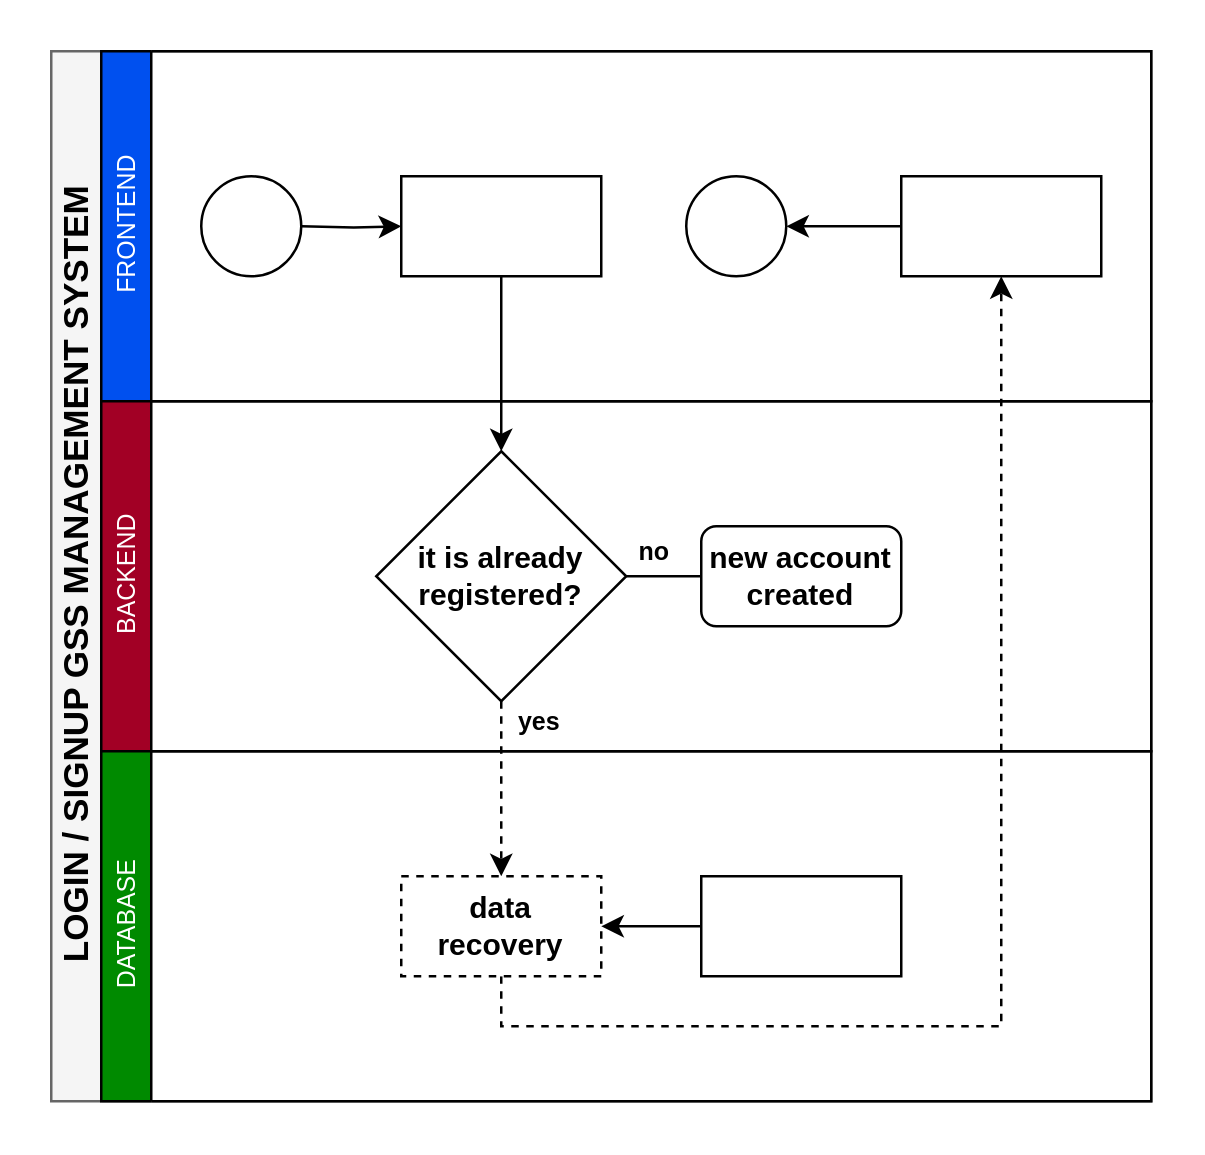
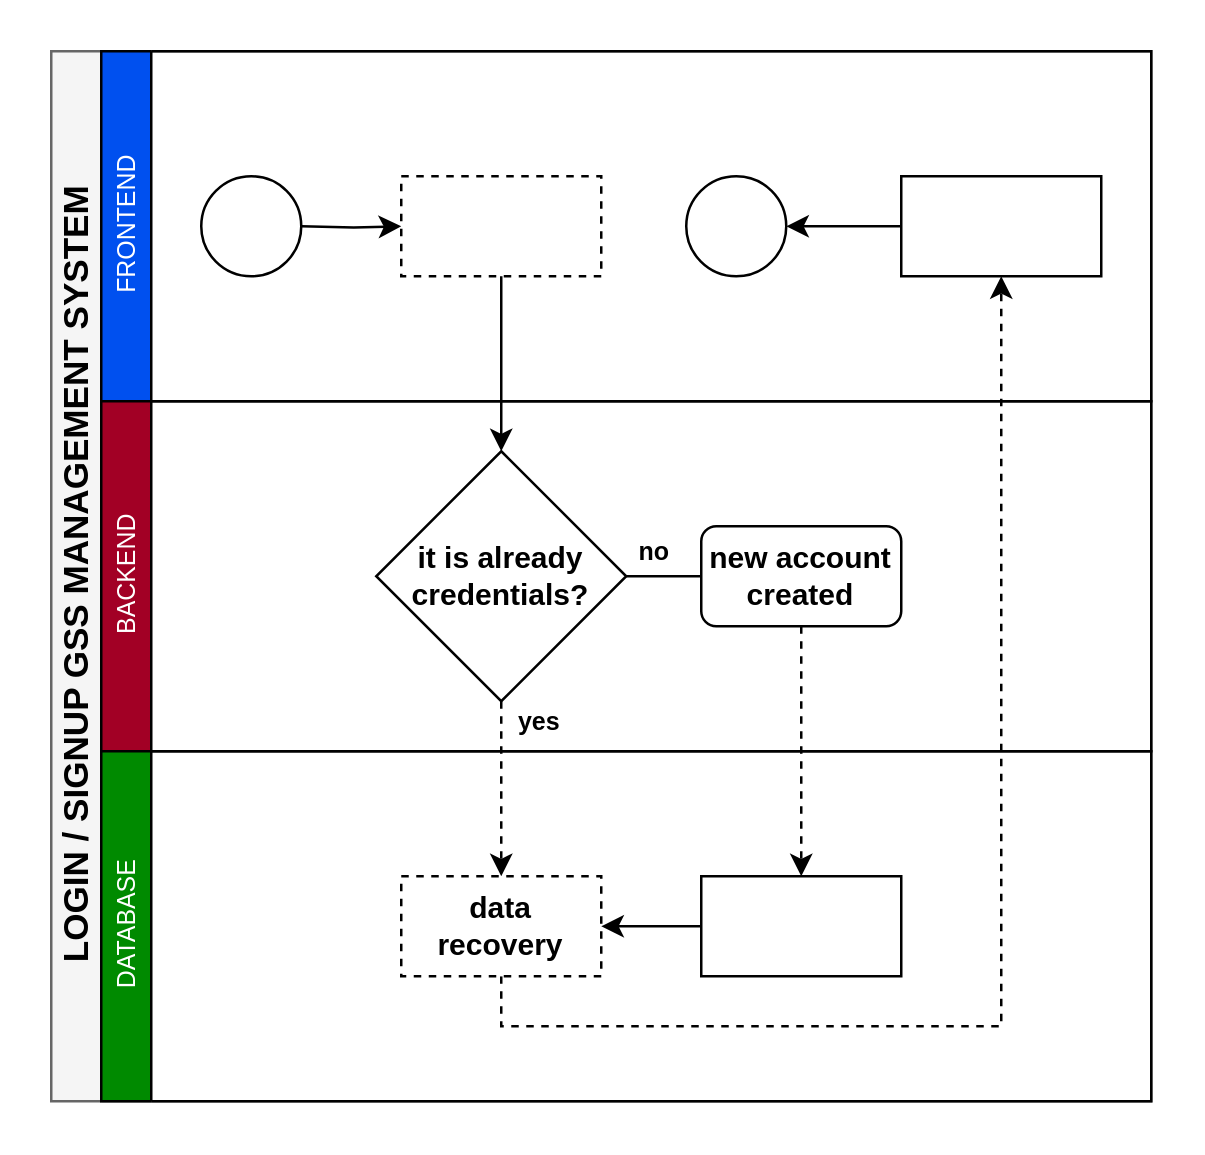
node "credentials typed": style solid -> dashed
node "it is already registered?": label "it is already registered?" -> "it is already credentials?"
edge "new account created" -> "data saving": added
